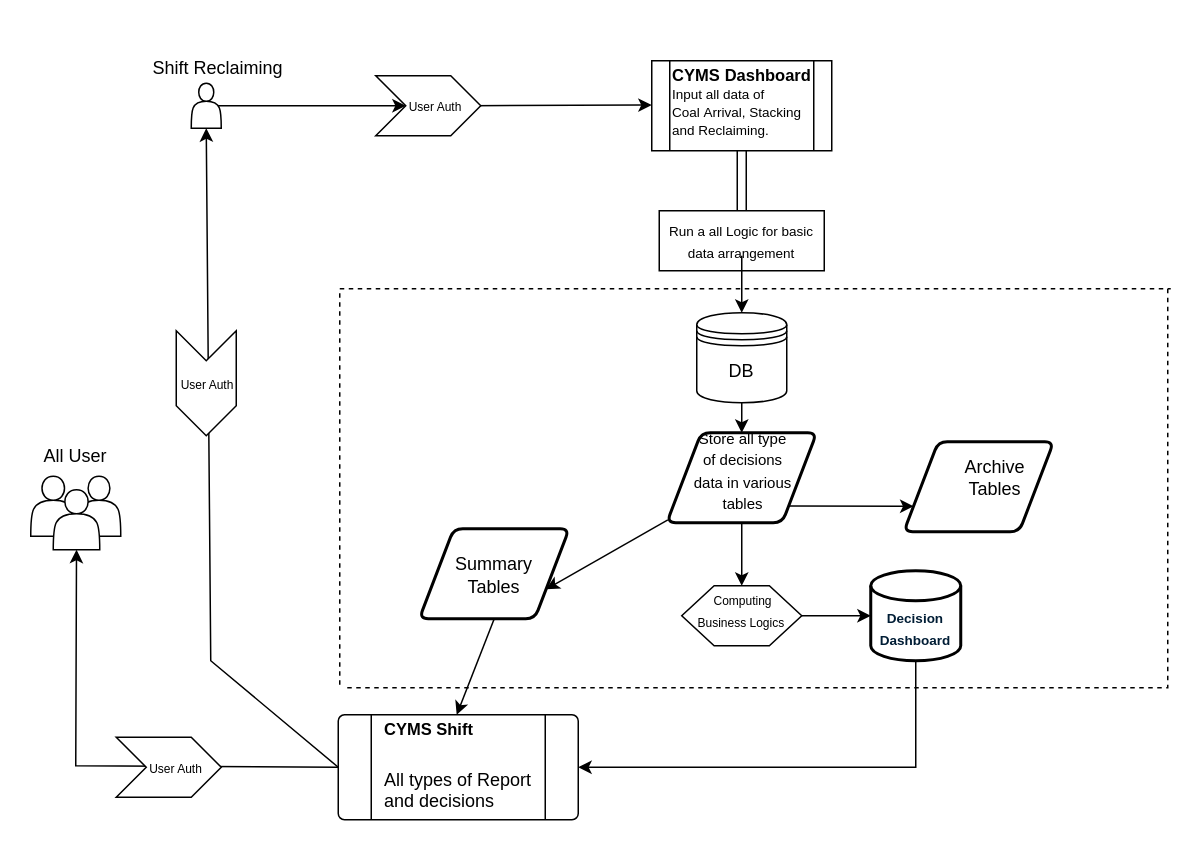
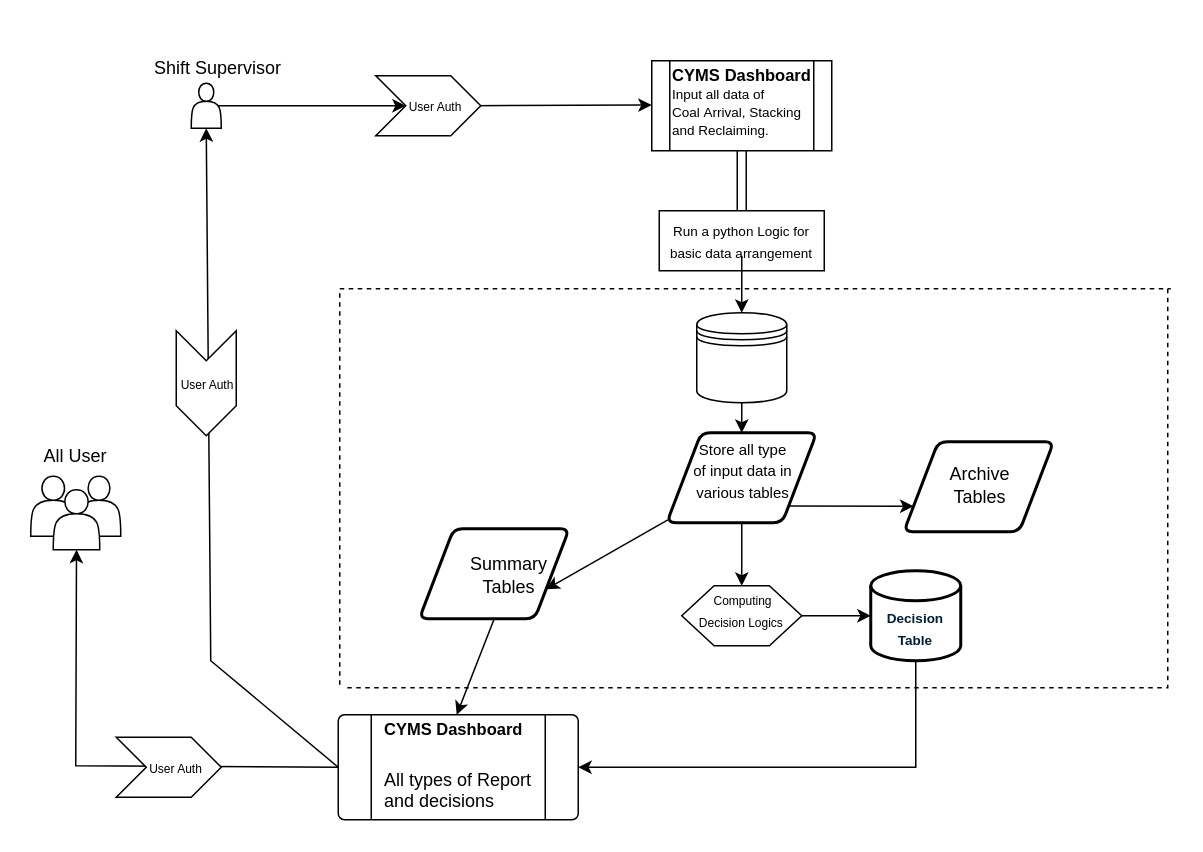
node "Shift Reclaiming": label "Shift Reclaiming" -> "Shift Supervisor"
node "Run a all Logic for basic data arrangement": label "Run a all Logic for basic data arrangement" -> "Run a python Logic for basic data arrangement"
node "DB": removed
node "Store all type of decisions data in various tables": label "Store all type of decisions data in various tables" -> "Store all type of input data in various tables"
node "Archive Tables": moved (995, 478) -> (980, 485)
node "Summary Tables": moved (494, 575) -> (509, 575)
node "Computing Business Logics": label "Computing Business Logics" -> "Computing Decision Logics"
node "Decision Dashboard": label "Decision Dashboard" -> "Decision Table"
node "CYMS ShiftAll types of Report and decisions": label "CYMS ShiftAll types of Report and decisions" -> "CYMS DashboardAll types of Report and decisions"
